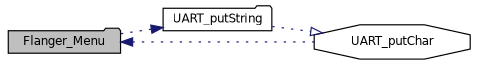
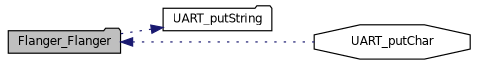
edge "UART_putString" -> "UART_putChar": removed
node "Flanger_Menu": label "Flanger_Menu" -> "Flanger_Flanger"
